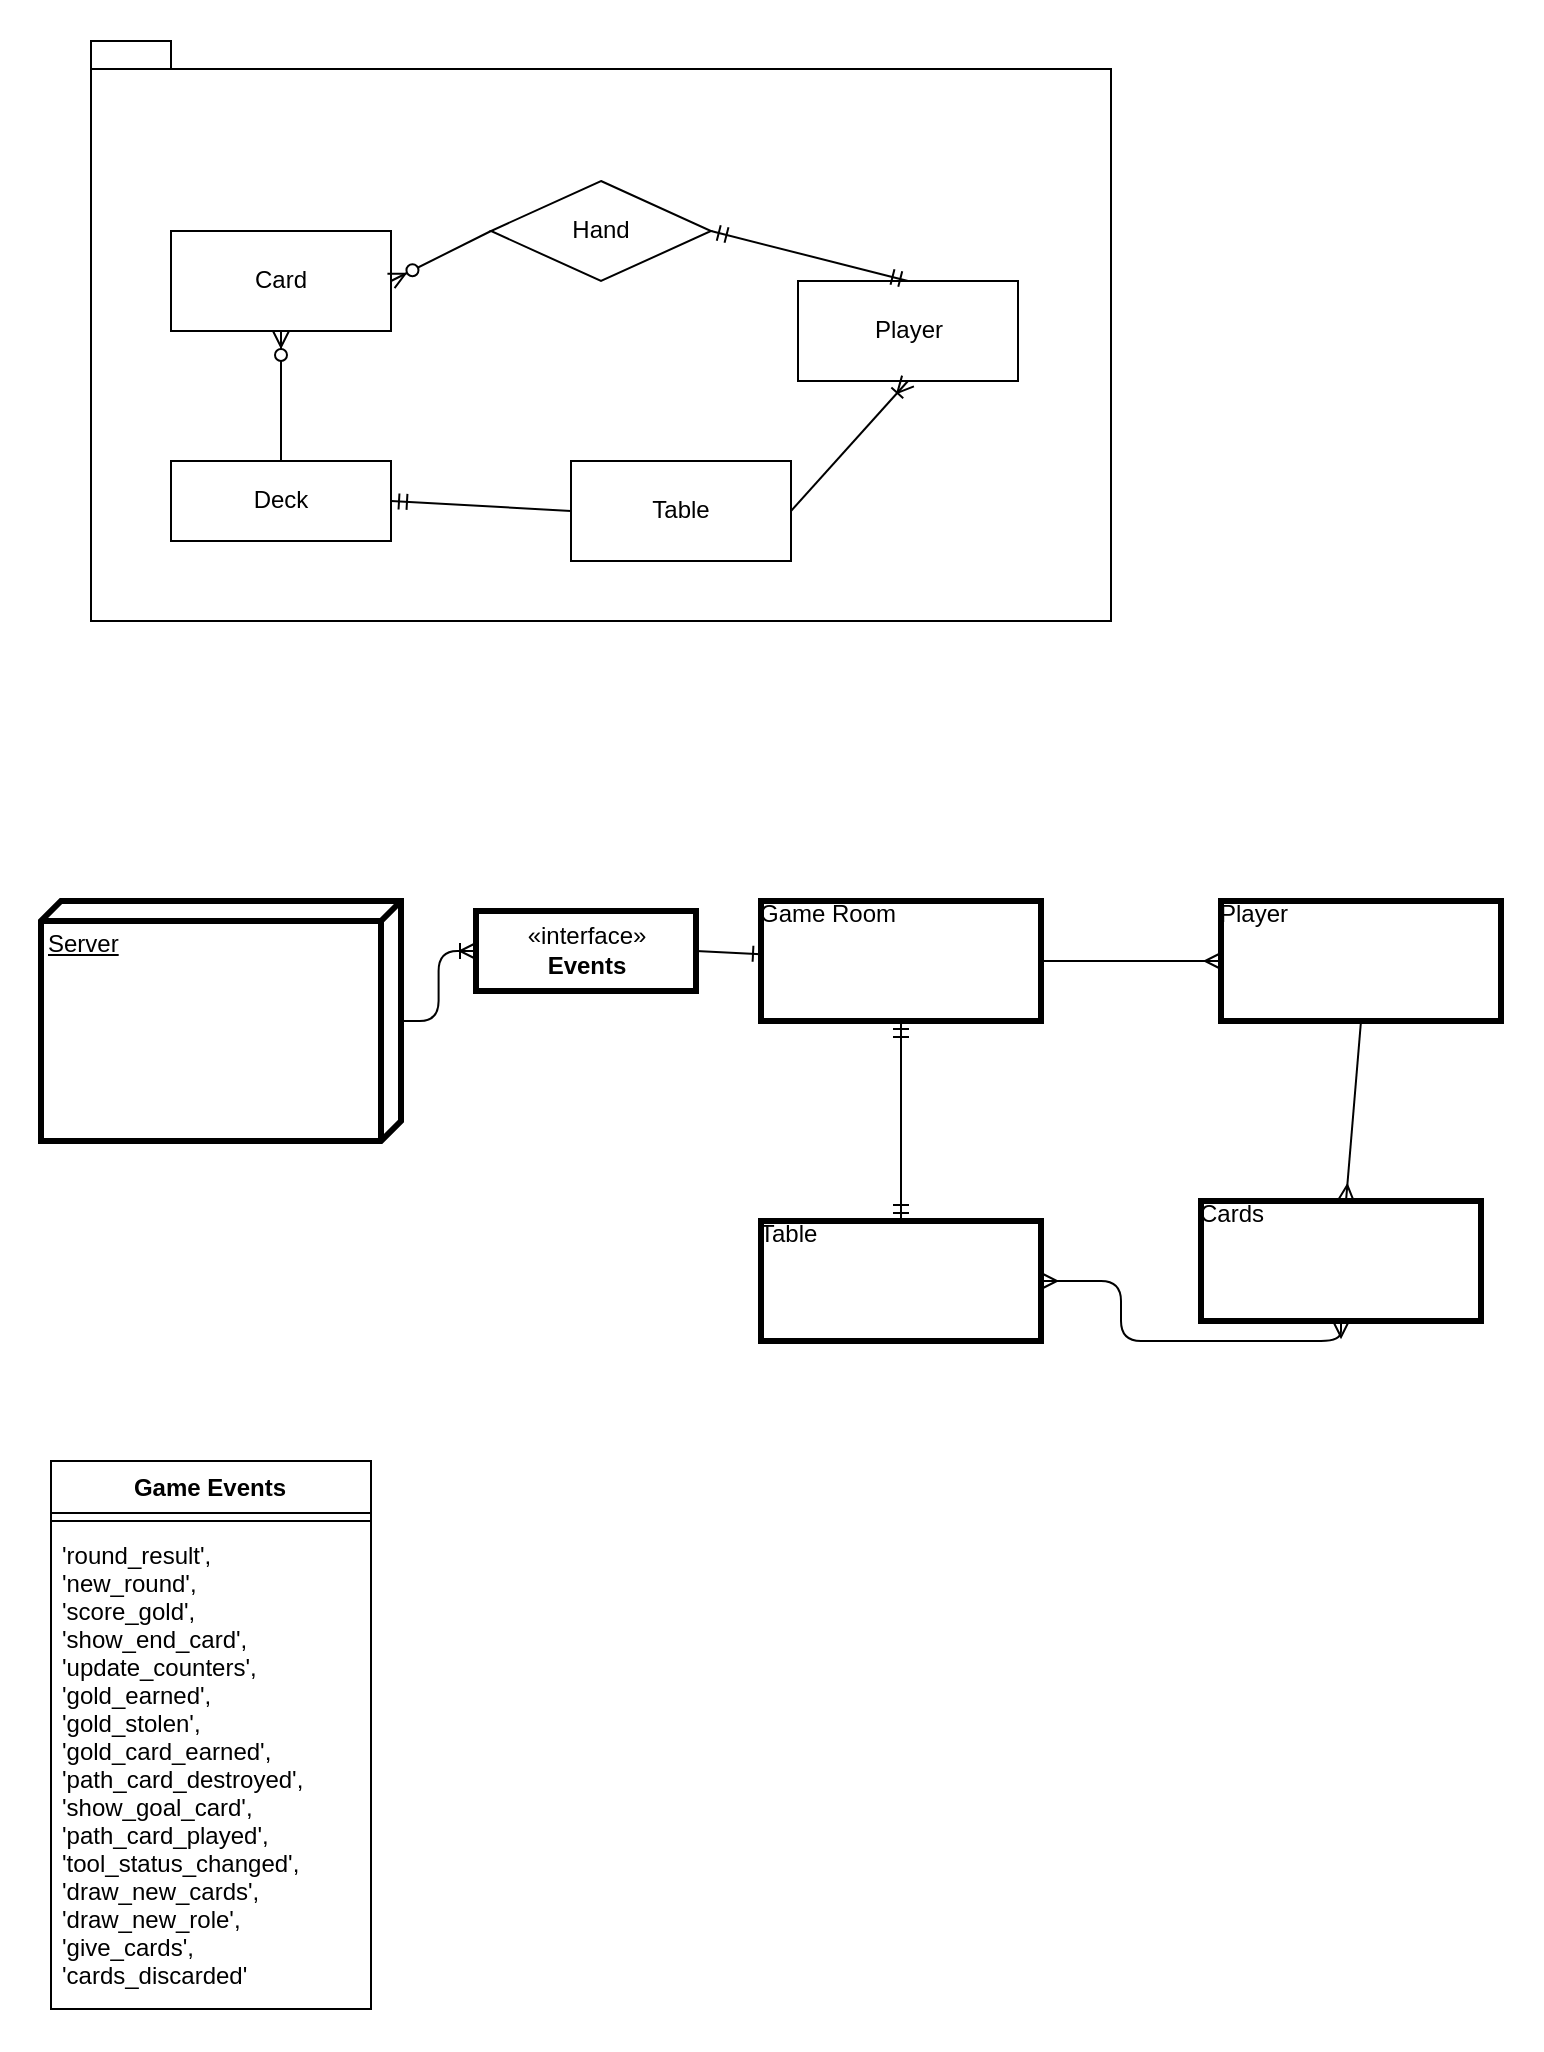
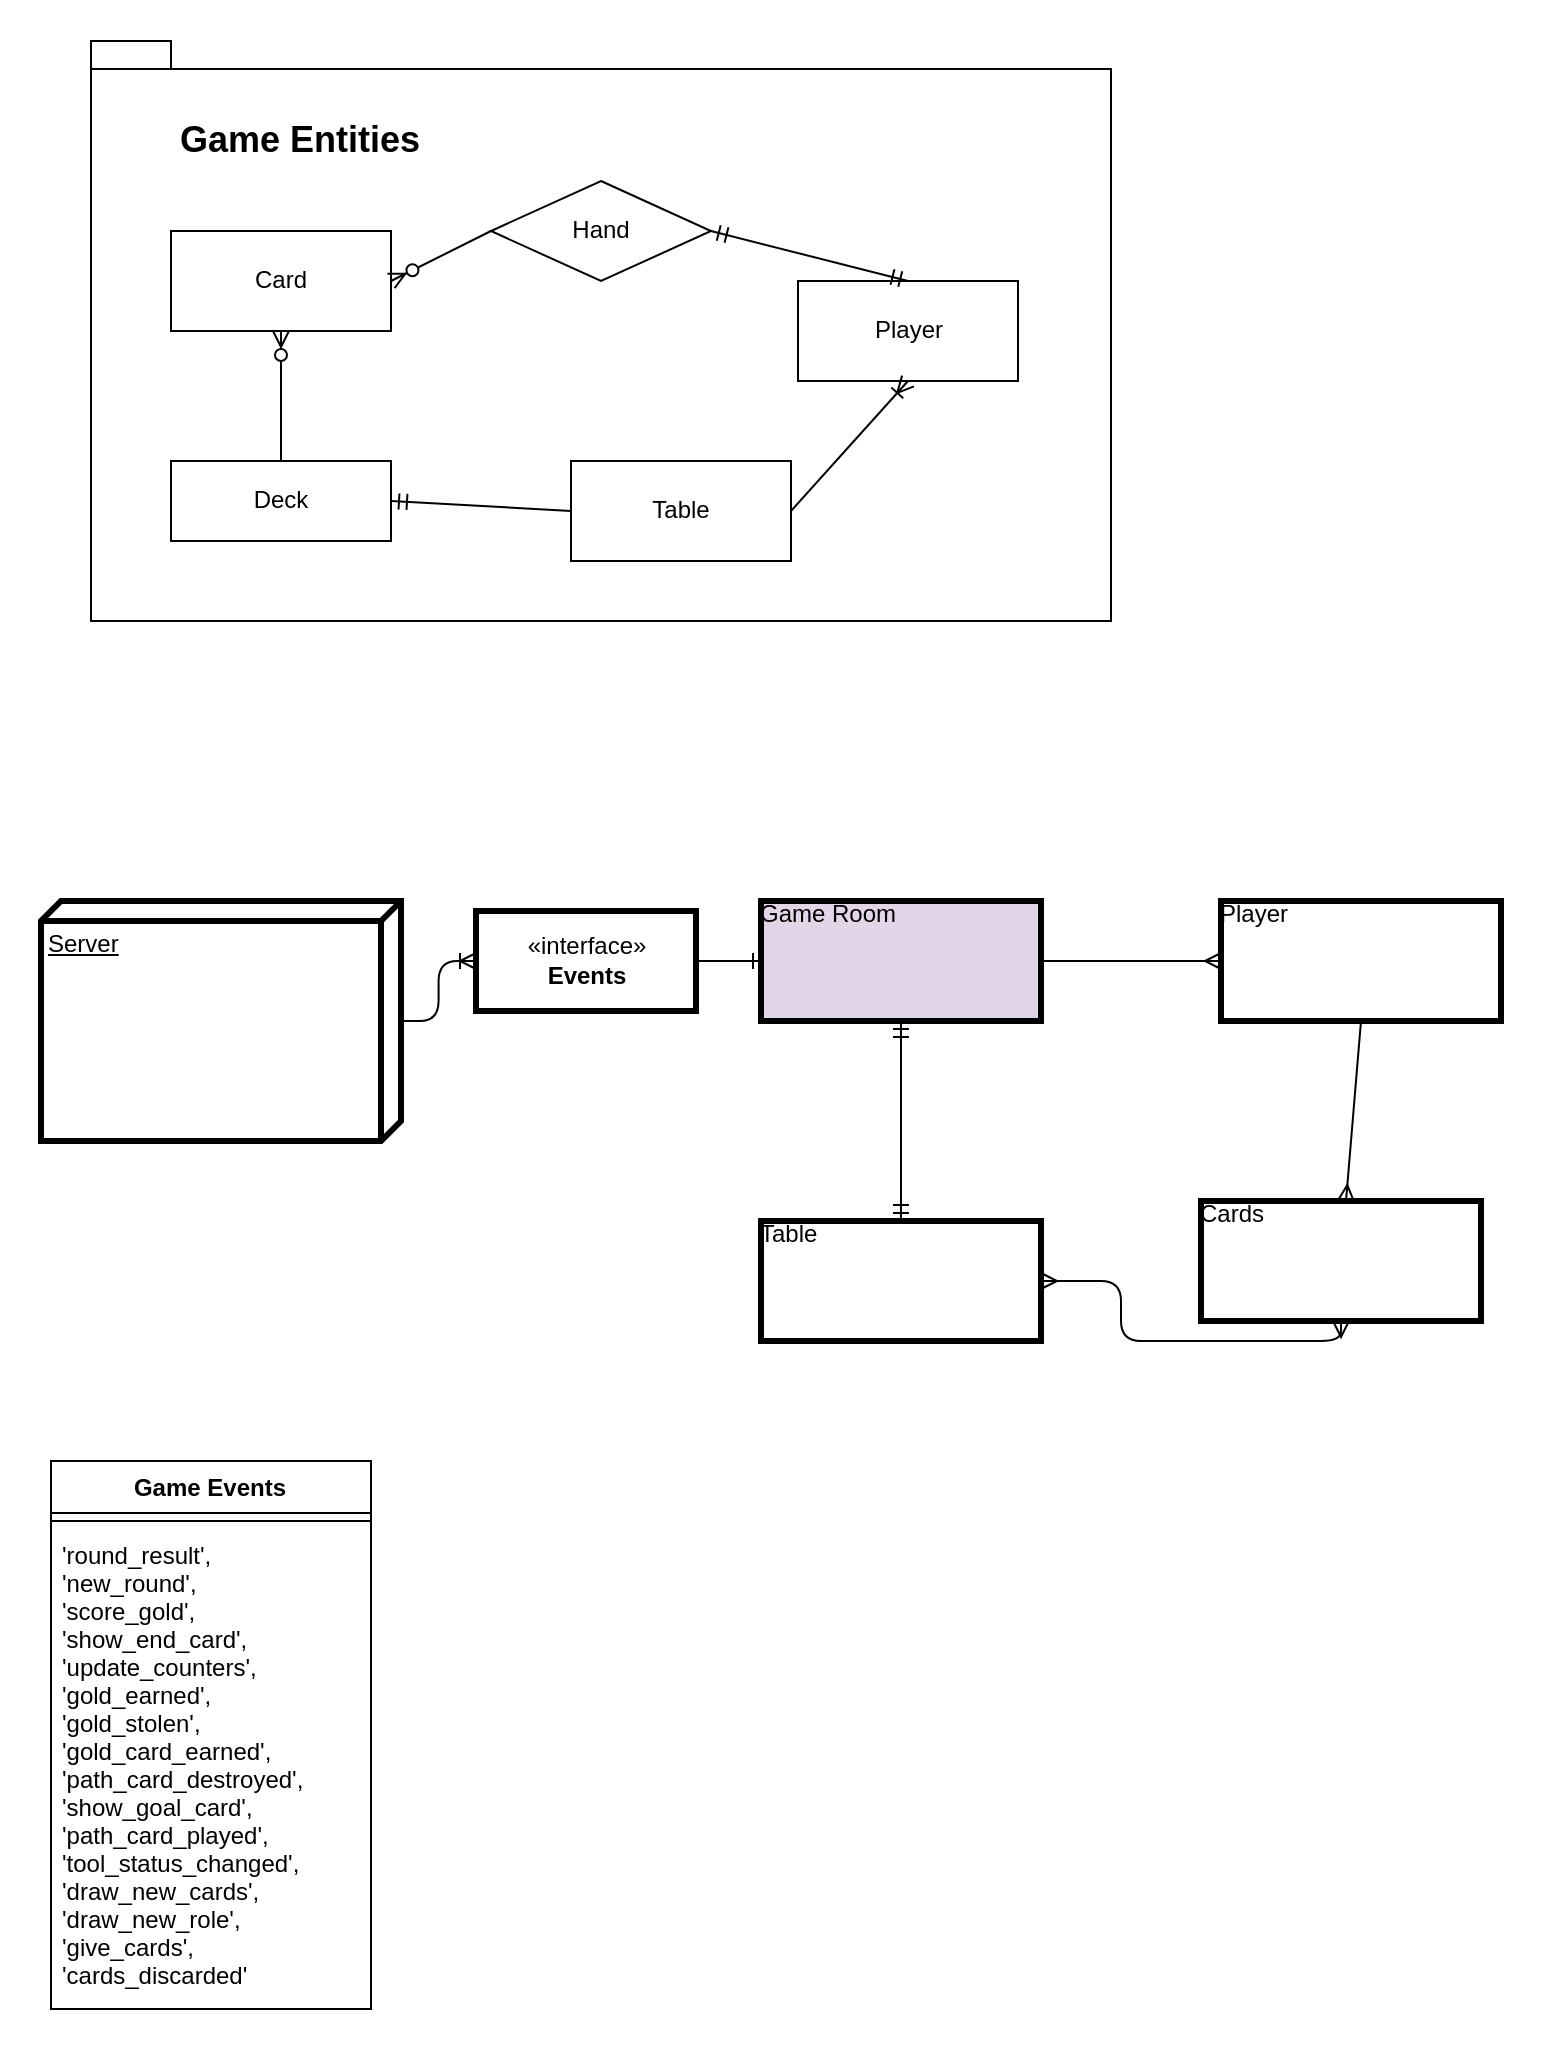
node "Game Entities": added
node "«interface» Events": size 220x80 -> 220x100
node "Game Room": fillcolor #ffffff -> #e1d5e7
